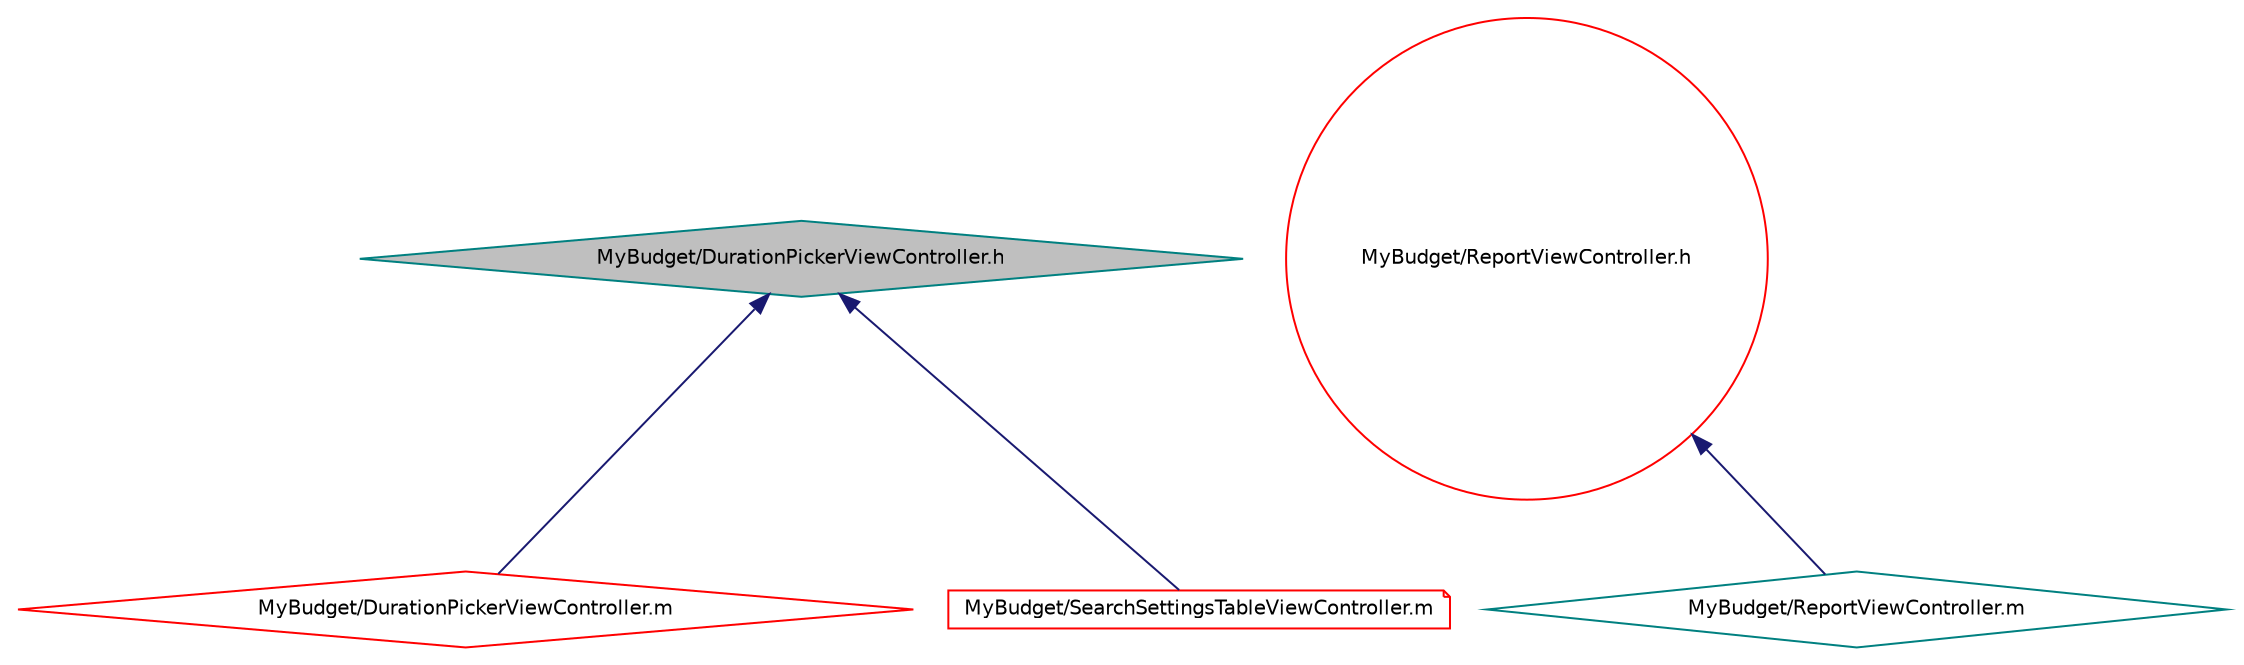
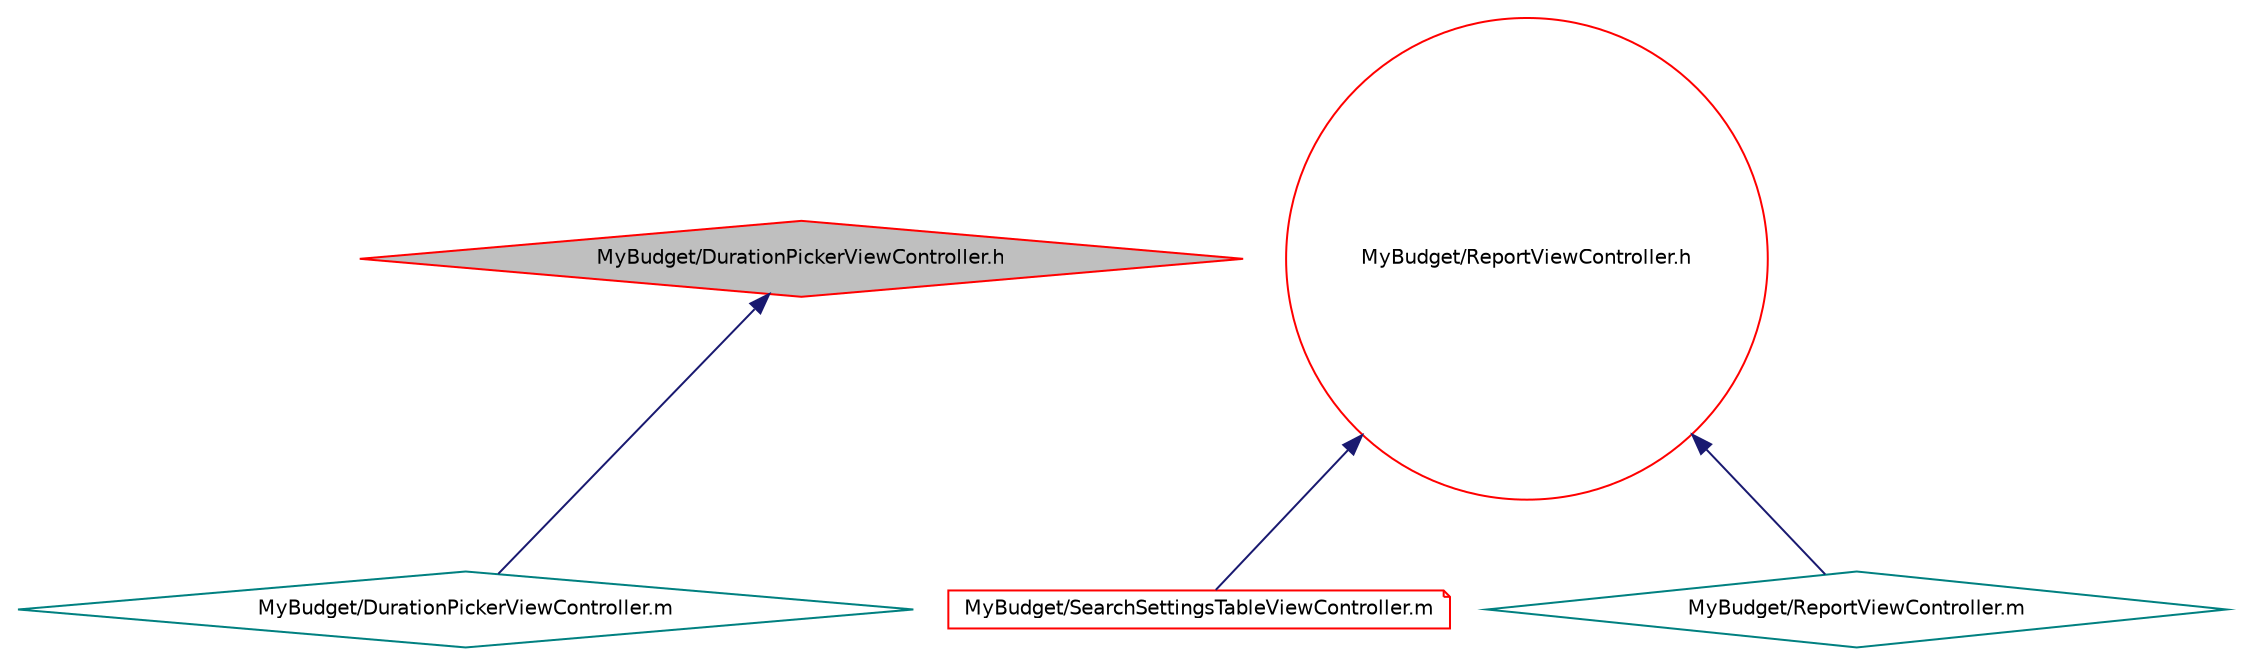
node "MyBudget/DurationPickerViewController.h": color teal -> red
edge "MyBudget/SearchSettingsTableViewController.m" -> "MyBudget/DurationPickerViewController.h": now "MyBudget/SearchSettingsTableViewController.m" -> "MyBudget/ReportViewController.h"
node "MyBudget/DurationPickerViewController.m": color red -> teal
